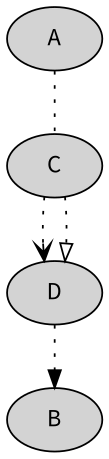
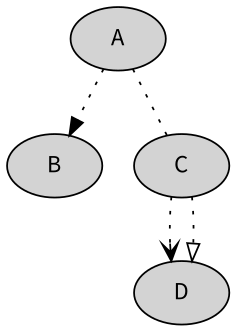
edge "D" -> "B": now "A" -> "B"
